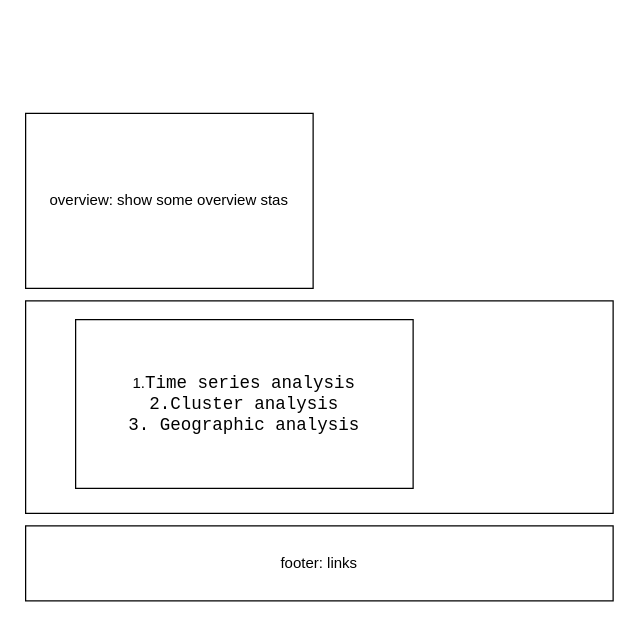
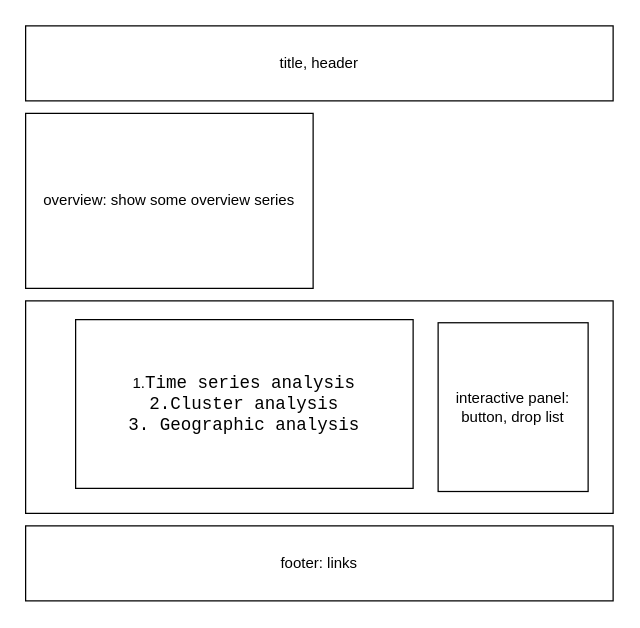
node "title, header": added
node "overview: show some overview stas": label "overview: show some overview stas" -> "overview: show some overview series"
node "interactive panel: button, drop list": added
